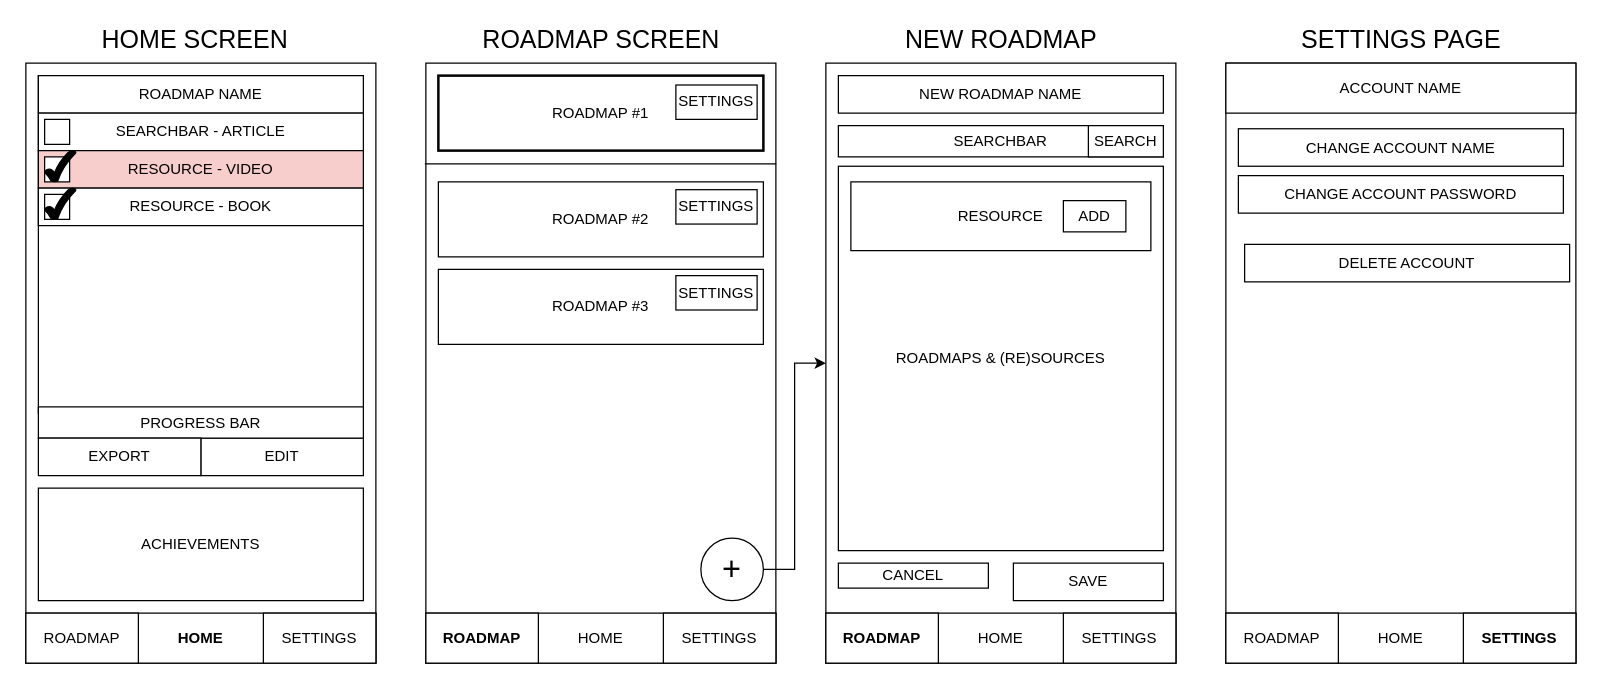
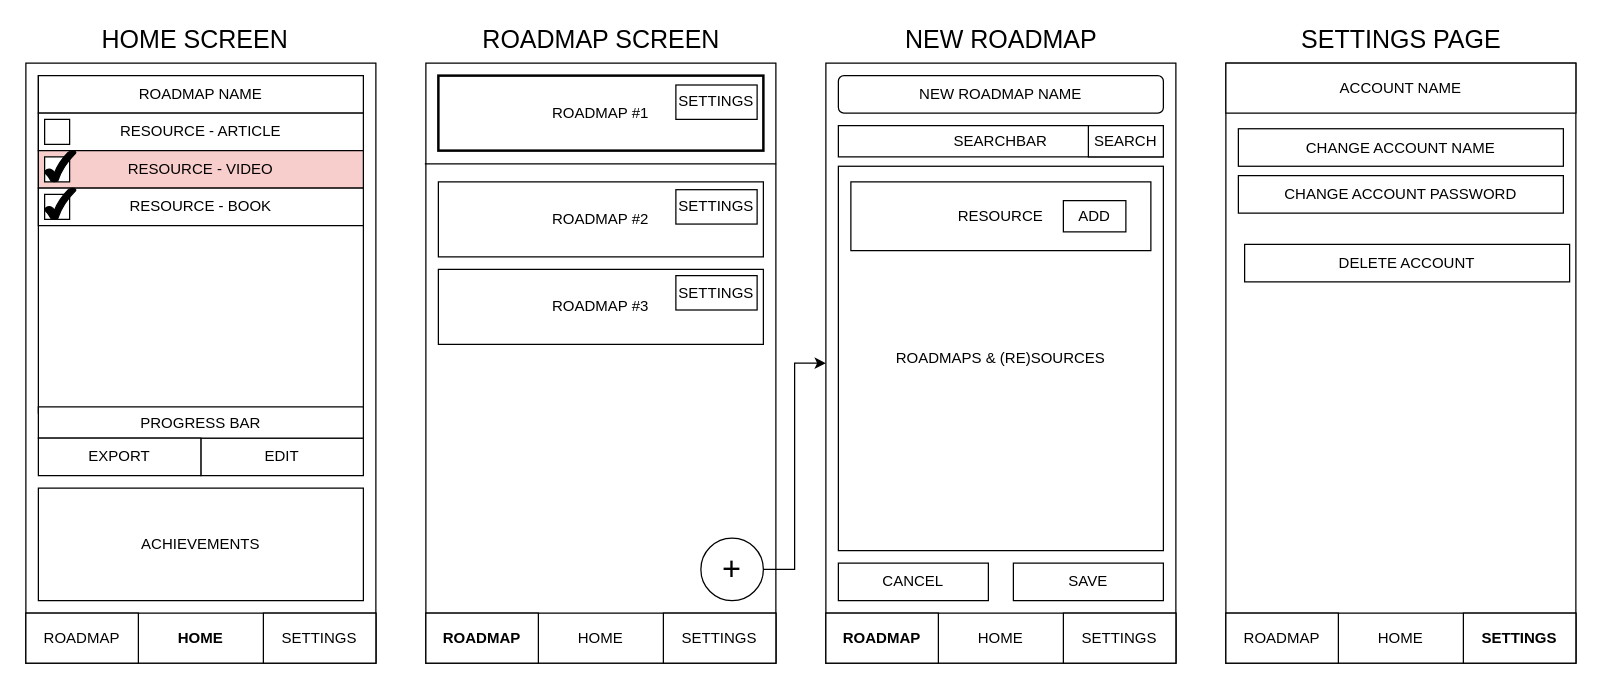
node "NEW ROADMAP NAME": shape rectangle -> rounded rectangle
node "SEARCHBAR - ARTICLE": label "SEARCHBAR - ARTICLE" -> "RESOURCE - ARTICLE"
node "CANCEL": size 150x25 -> 150x38
